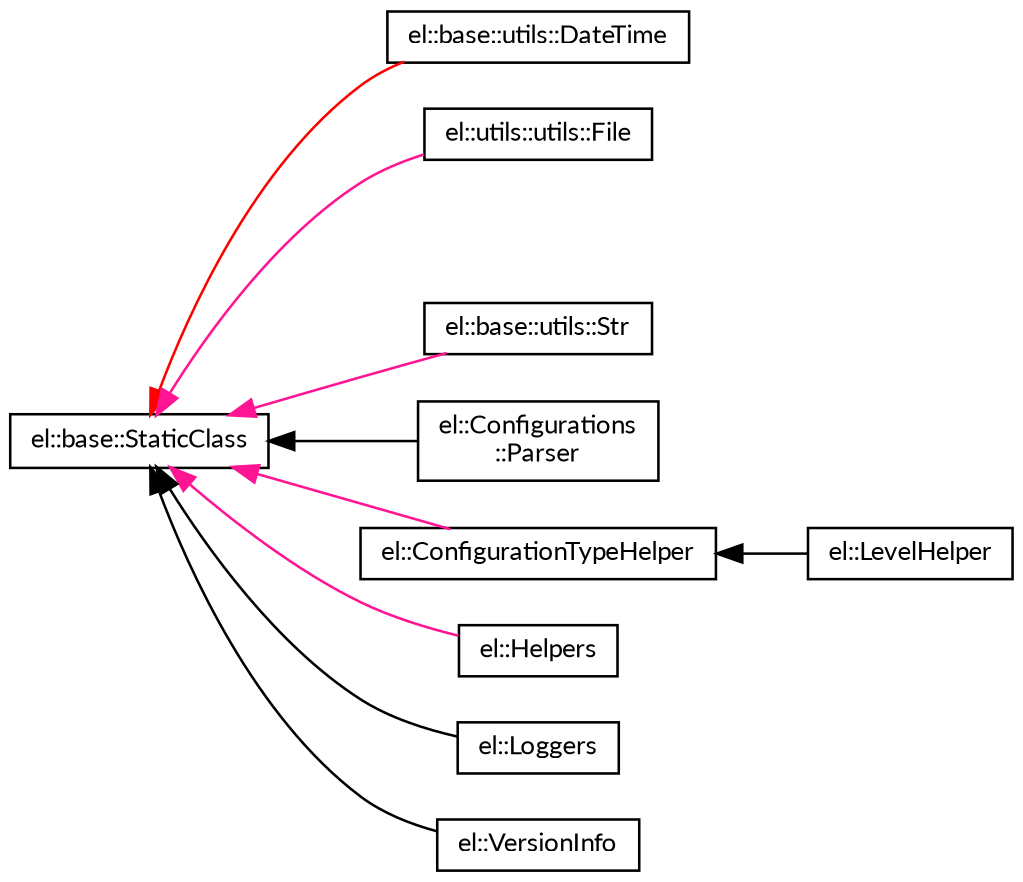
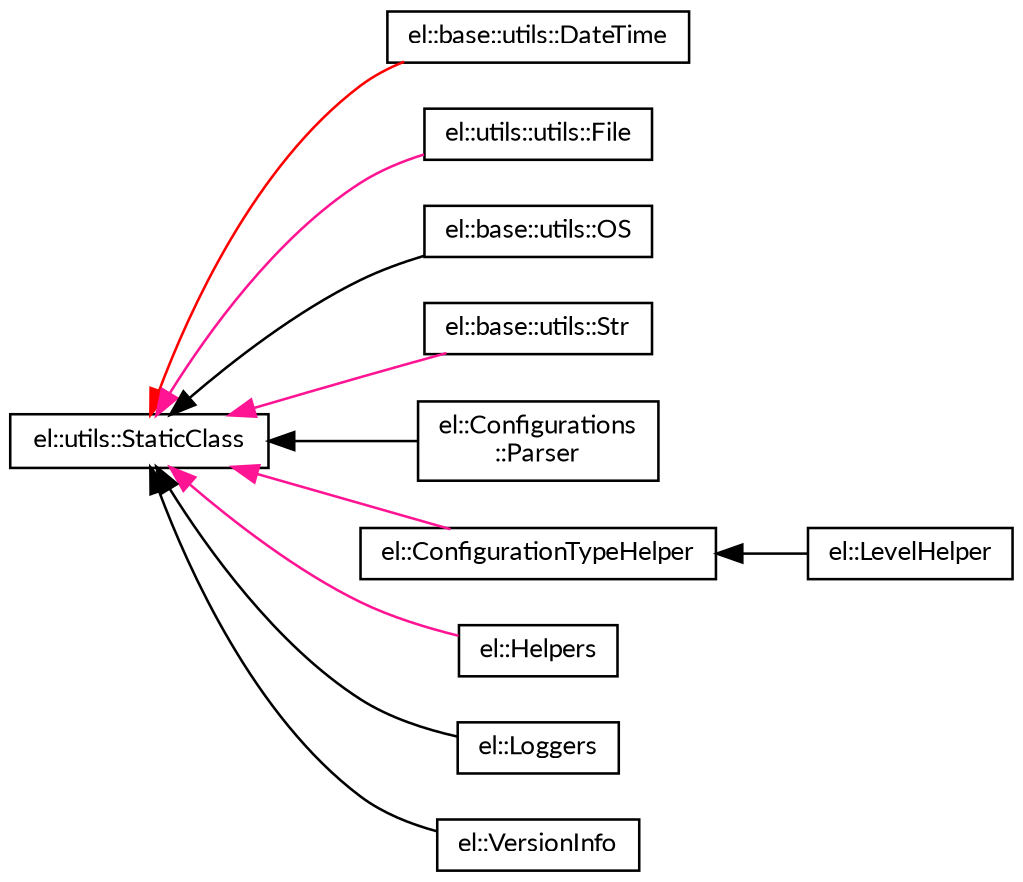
node "el::base::utils::OS": added
node "el::base::StaticClass": label "el::base::StaticClass" -> "el::utils::StaticClass"
